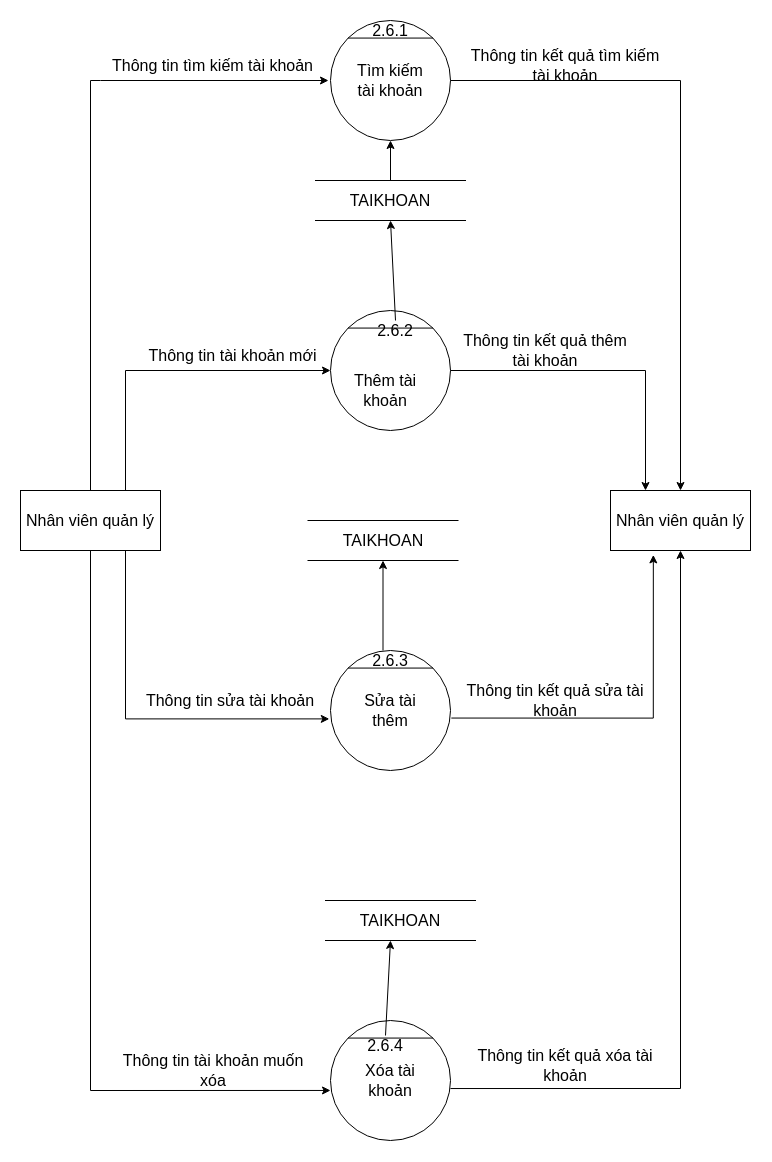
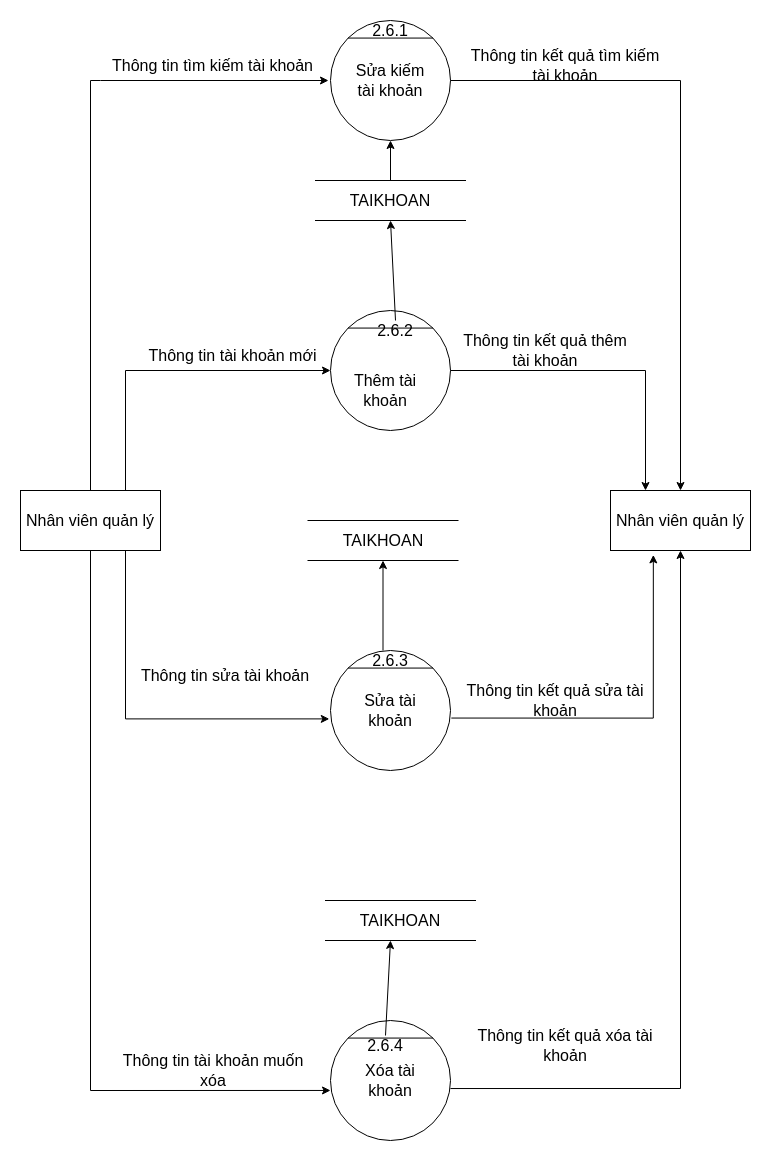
node "Tìm kiếm tài khoản": label "Tìm kiếm tài khoản" -> "Sửa kiếm tài khoản"
node "Thông tin sửa tài khoản": moved (231, 701) -> (226, 676)
node "Sửa tài thêm": label "Sửa tài thêm" -> "Sửa tài khoản"
node "Thông tin kết quả xóa tài khoản": moved (566, 1066) -> (566, 1046)
